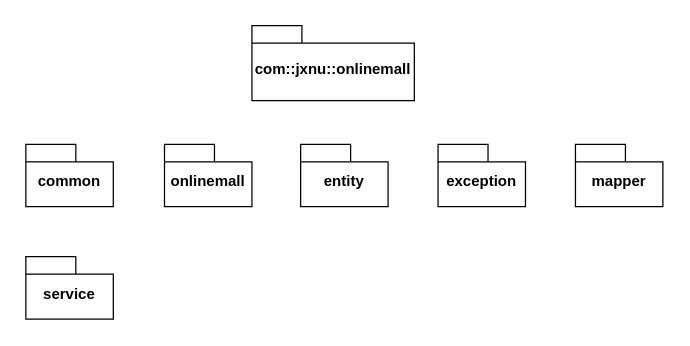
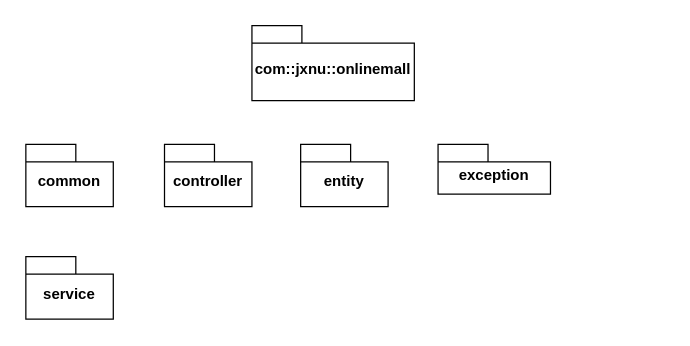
node "exception": size 88x63 -> 113x50
node "mapper": removed
node "onlinemall": label "onlinemall" -> "controller"
